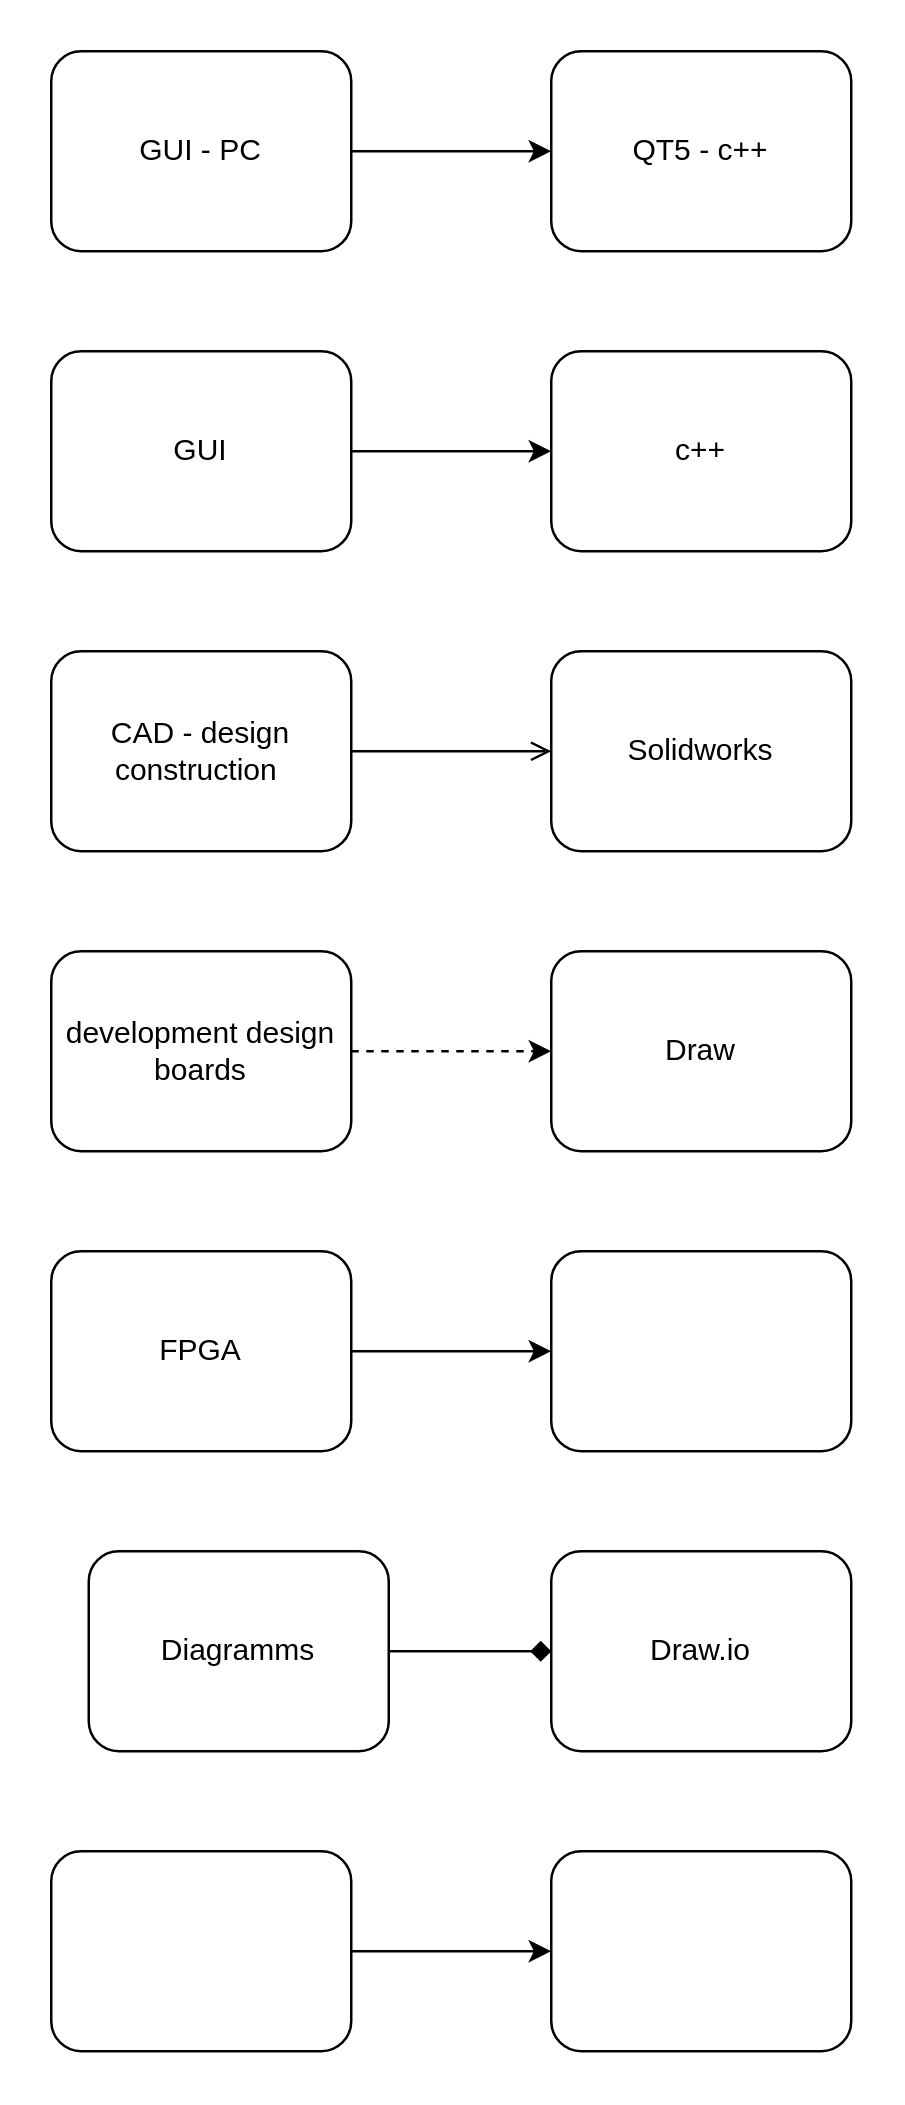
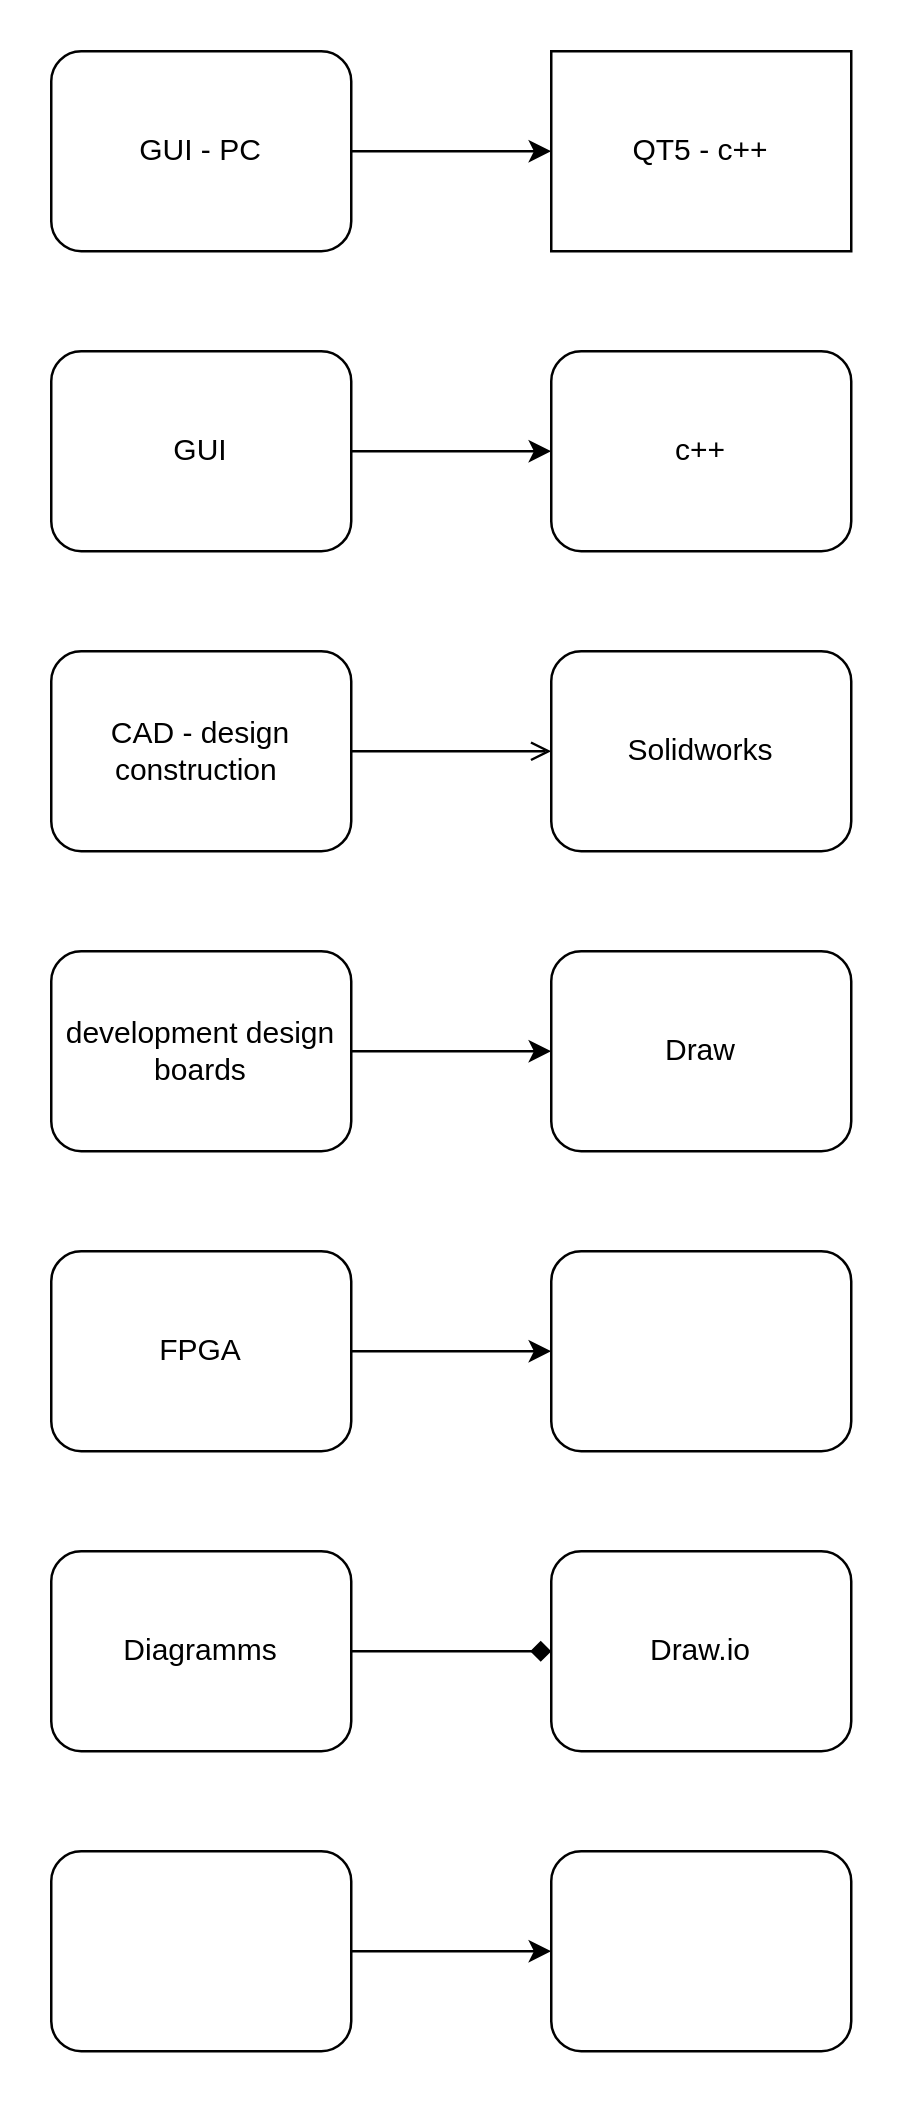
node "QT5 - c++": shape rounded rectangle -> rectangle
edge "development design boards" -> "Draw": style dashed -> solid
node "Diagramms": moved (239, 1651) -> (201, 1651)
